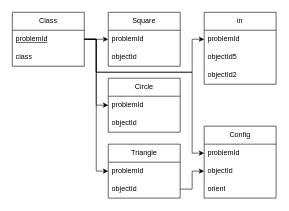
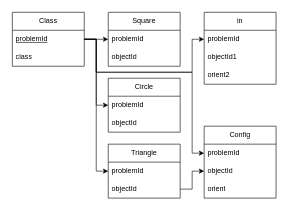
node "objectId5": label "objectId5" -> "objectId1"
node "objectId2": label "objectId2" -> "orient2"
